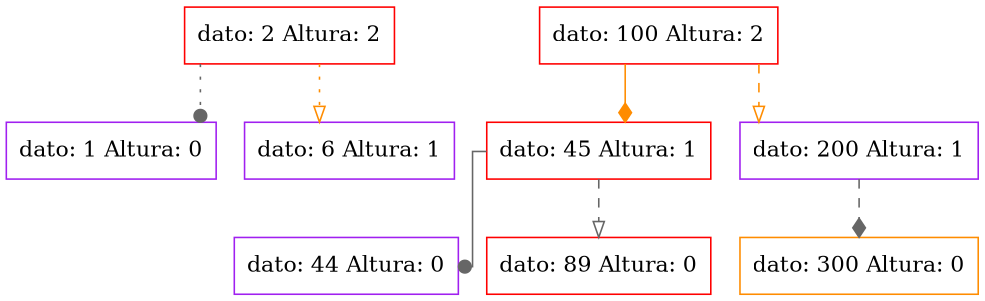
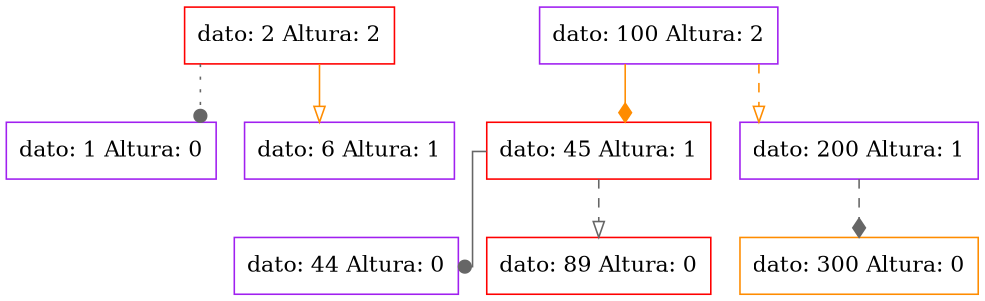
node "dato: 100 Altura: 2": color red -> purple
edge "dato: 2 Altura: 2" -> "dato: 6 Altura: 1": style dotted -> solid
